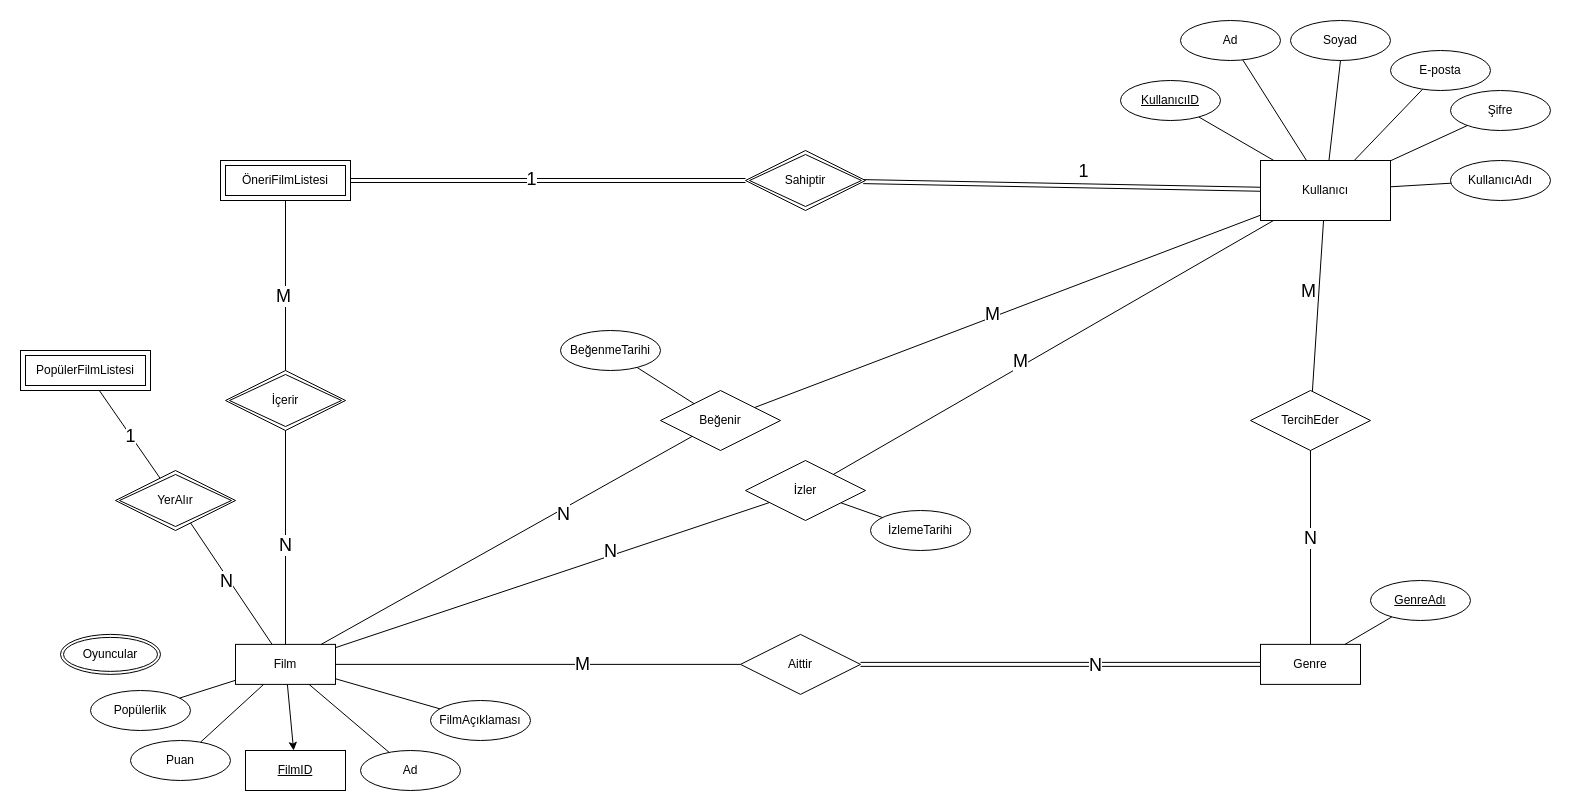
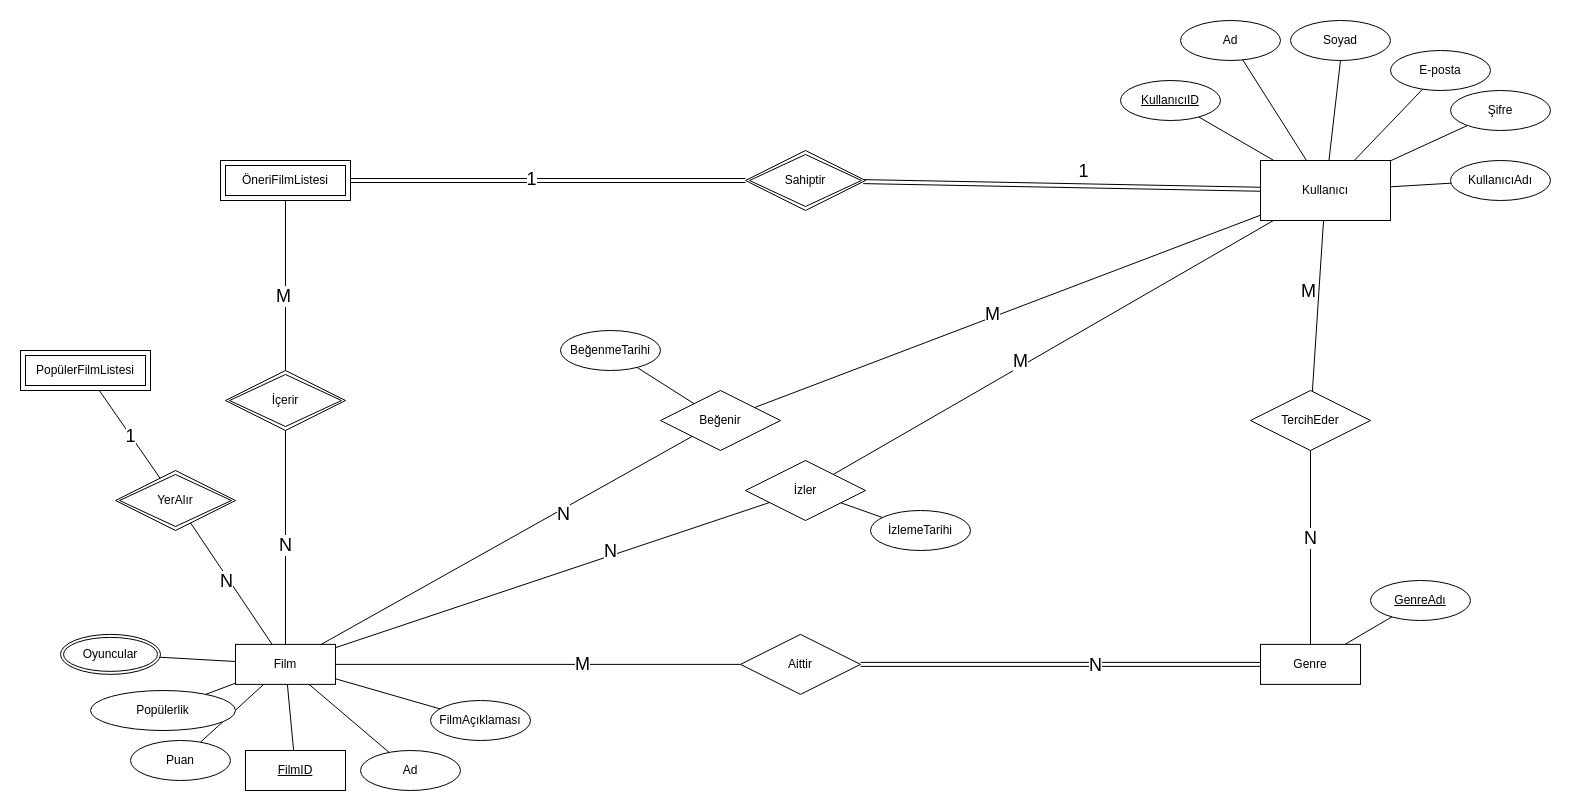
edge "Oyuncular" -- "Film": added
node "Popülerlik": size 100x40 -> 145x40
edge "Film" -> "FilmID": arrowhead classic -> none
